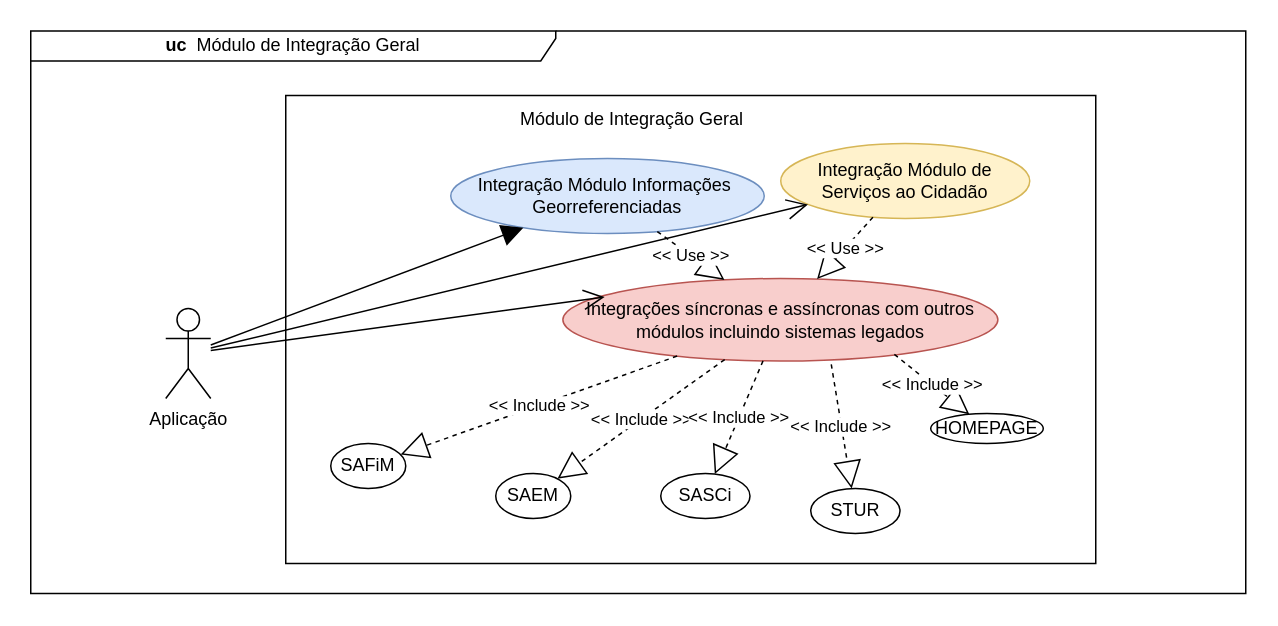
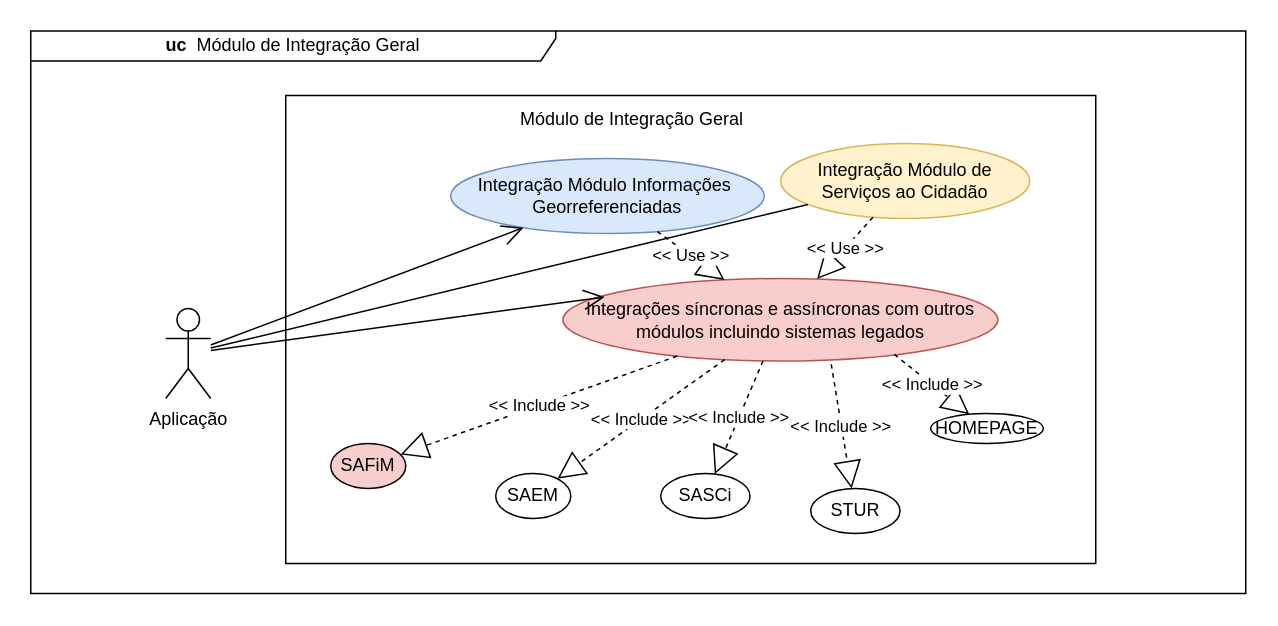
edge "Aplicação" -> "Integração Módulo de Serviços ao Cidadão": arrowhead open -> none
edge "Aplicação" -> "Integração Módulo Informações Georreferenciadas": arrowhead block -> open
node "SAFiM": fillcolor #ffffff -> #f8cecc
